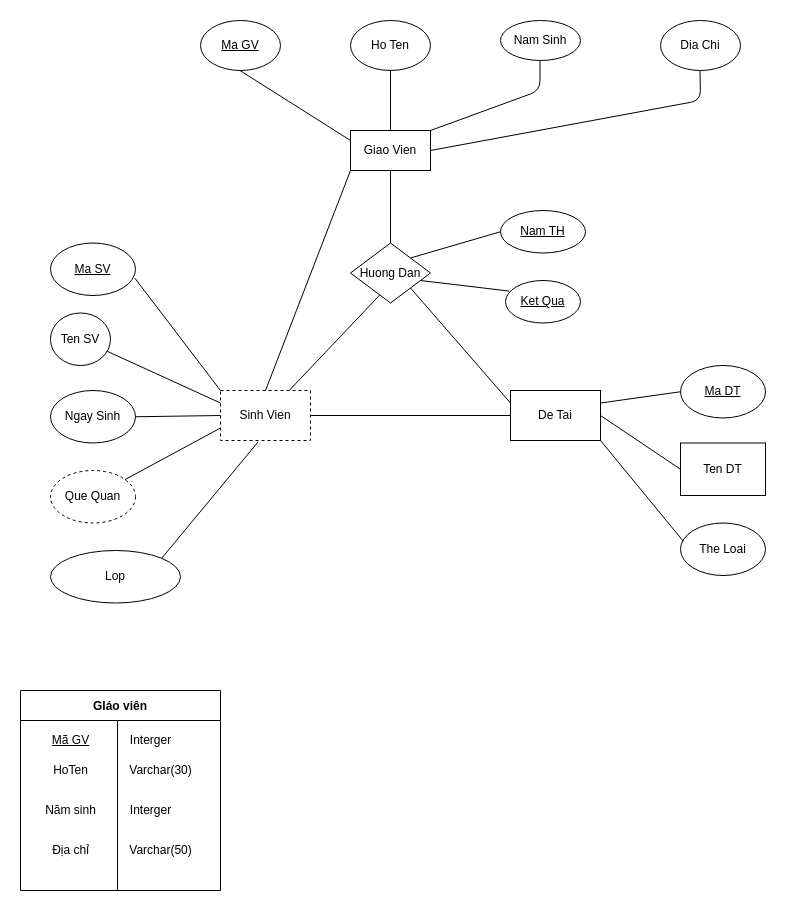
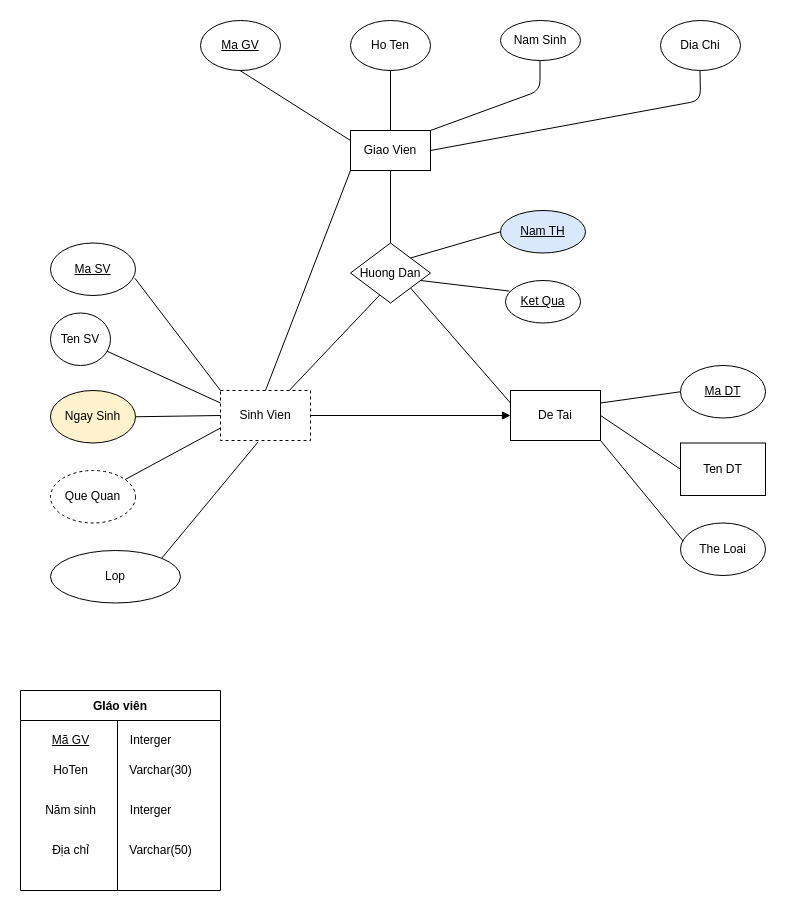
node "Nam TH": fillcolor #ffffff -> #dae8fc
edge "Sinh Vien" -- "De Tai": arrowhead none -> block
node "Ngay Sinh": fillcolor #ffffff -> #fff2cc
